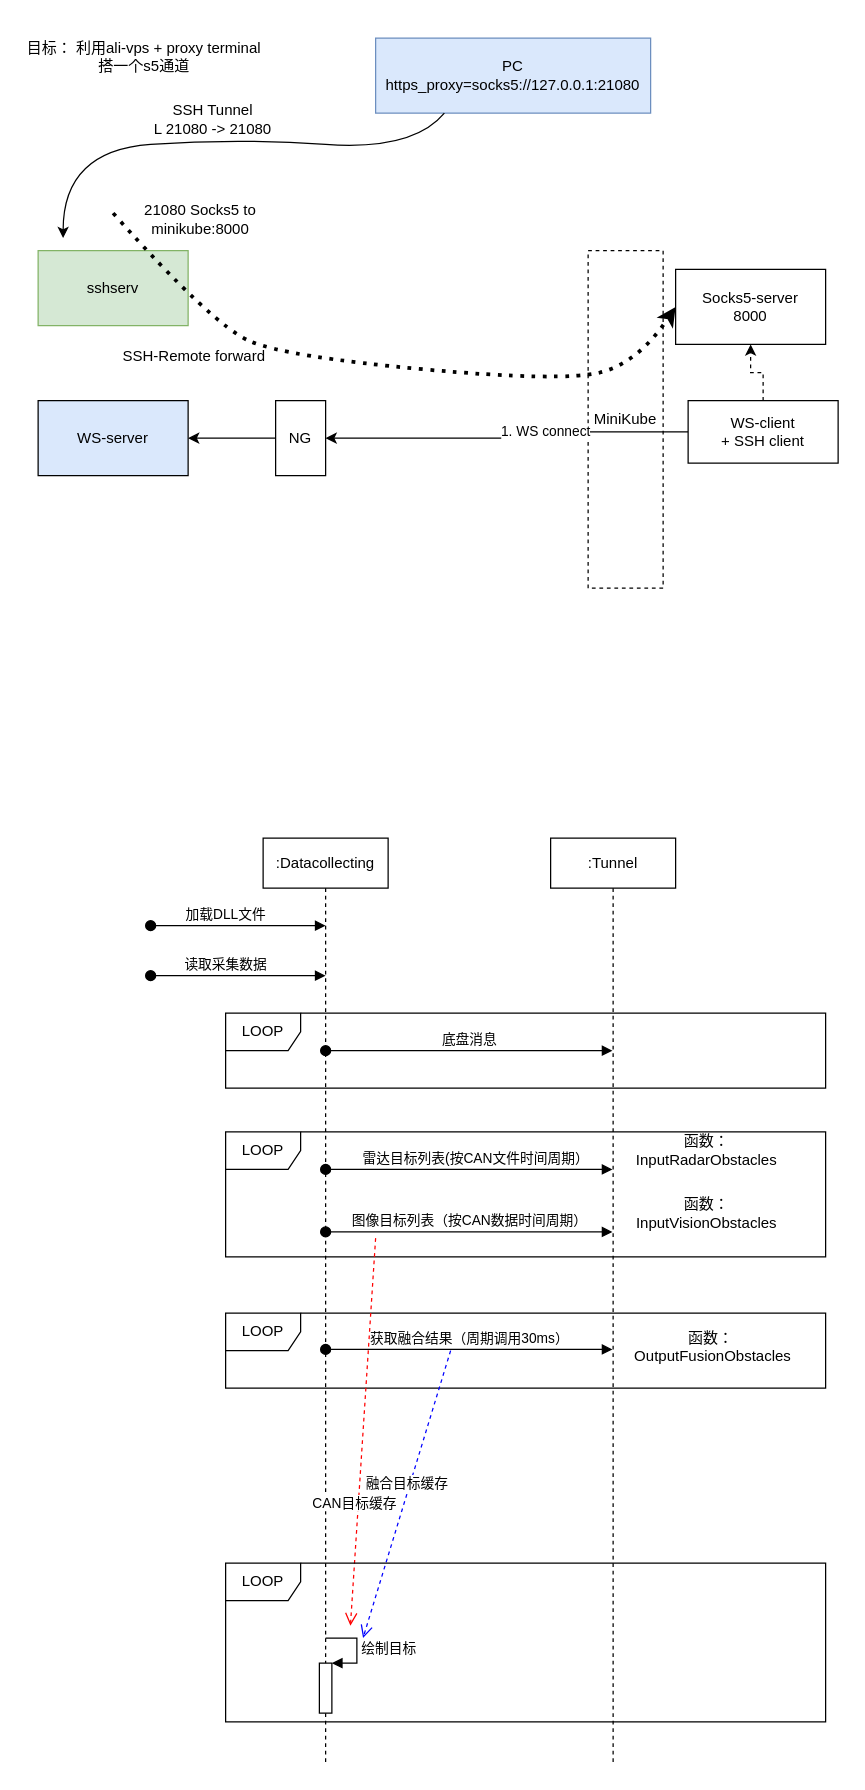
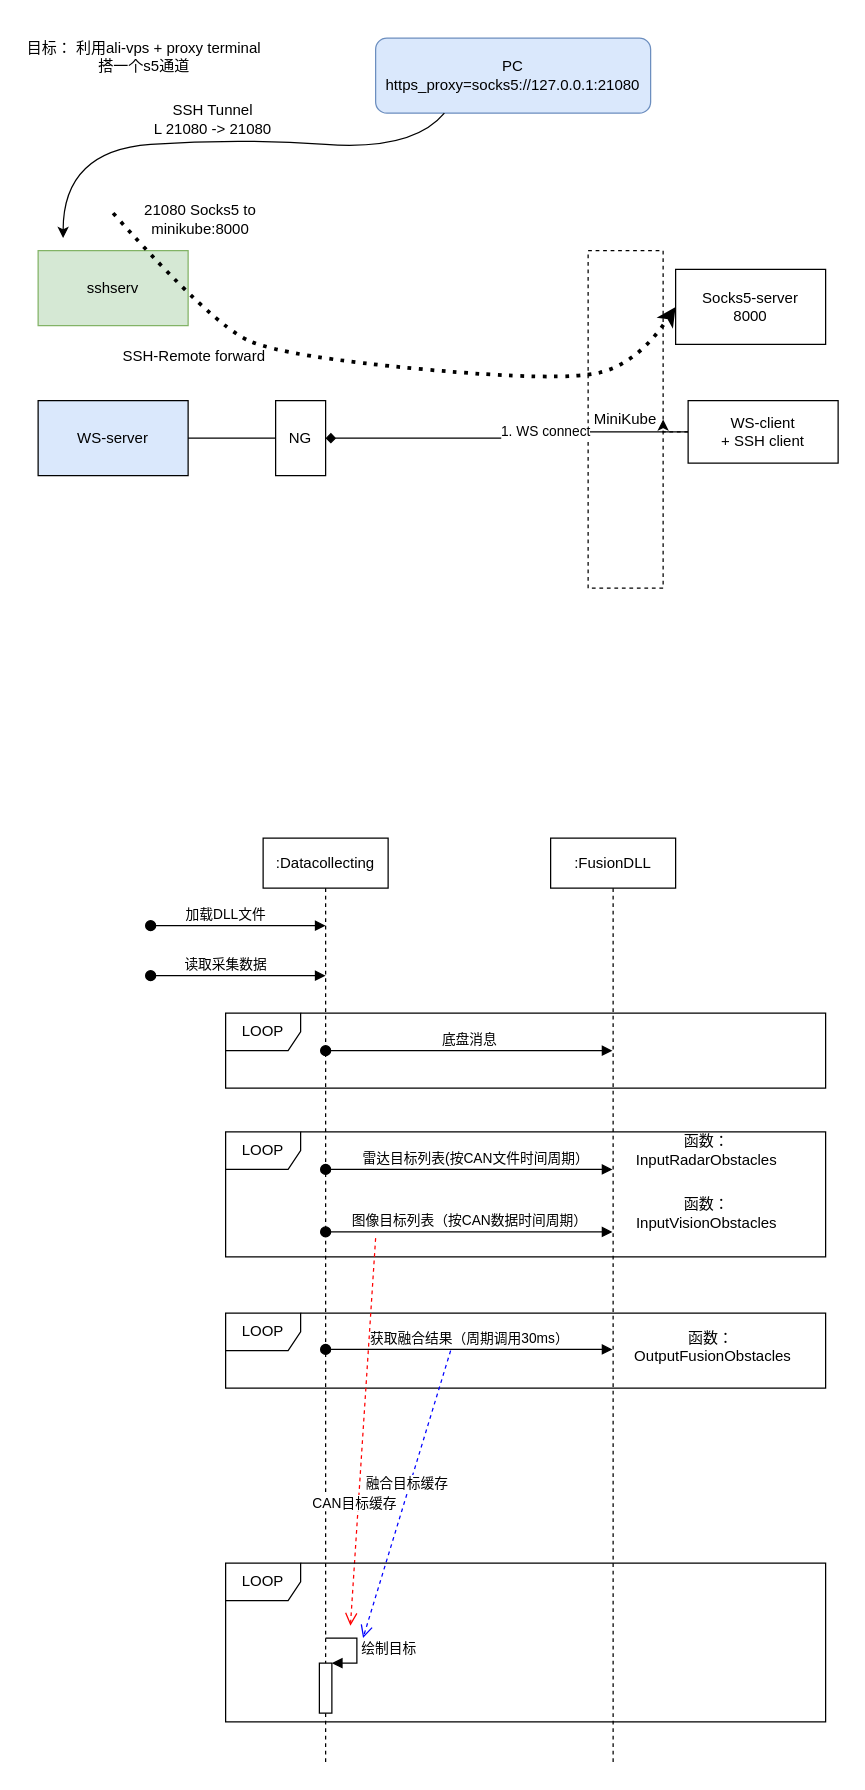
node "PC https_proxy=socks5://127.0.0.1:21080": shape rectangle -> rounded rectangle
edge "WS-client + SSH client" -> "Socks5-server 8000": now "WS-client + SSH client" -> "MiniKube"
edge "NG" -> "WS-server": arrowhead classic -> none
edge "WS-client + SSH client" -> "NG": arrowhead classic -> diamond
node ":Tunnel": label ":Tunnel" -> ":FusionDLL"
